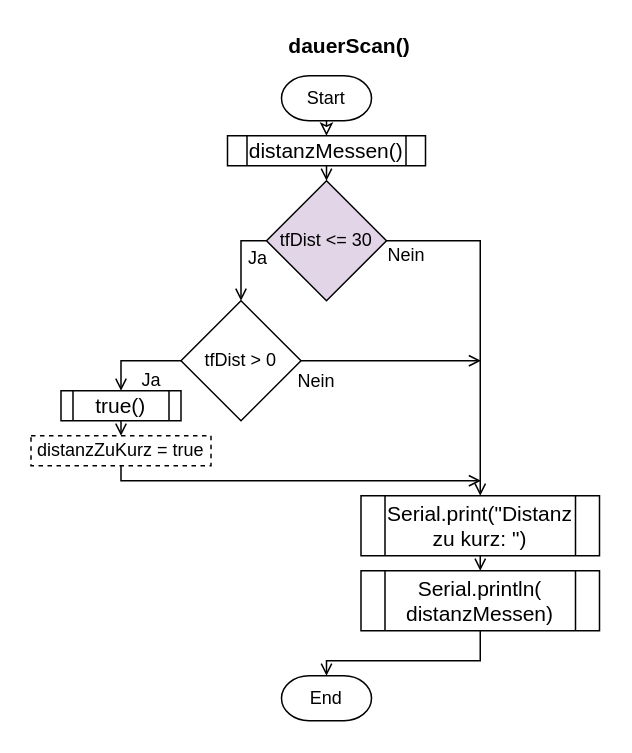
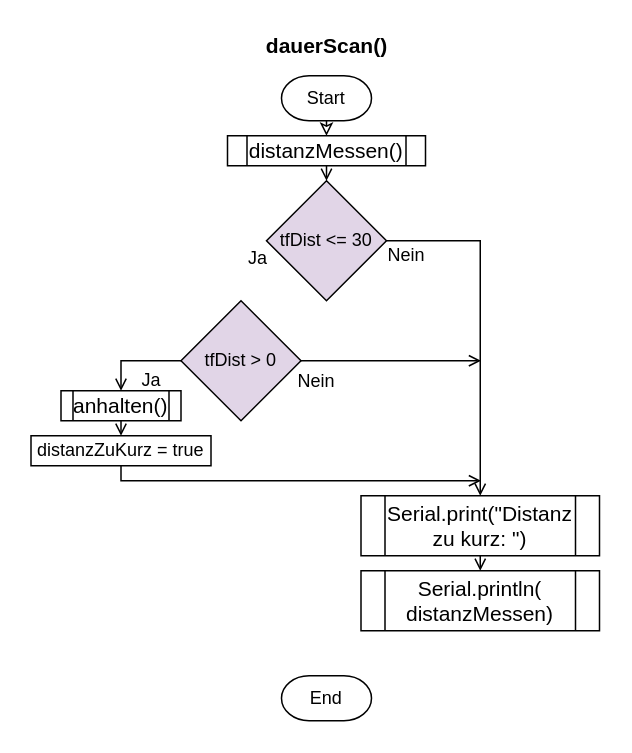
node "dauerScan()": moved (349, 46) -> (326, 46)
edge "tfDist <= 30" -> "tfDist > 0": removed
node "tfDist > 0": fillcolor #ffffff -> #e1d5e7
node "true()": label "true()" -> "anhalten()"
node "distanzZuKurz = true": style dashed -> solid
edge "Serial.println( distanzMessen)" -> "End": removed
